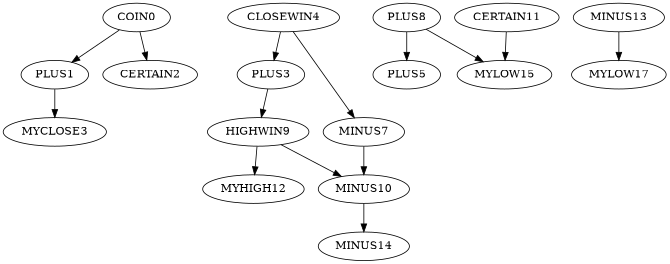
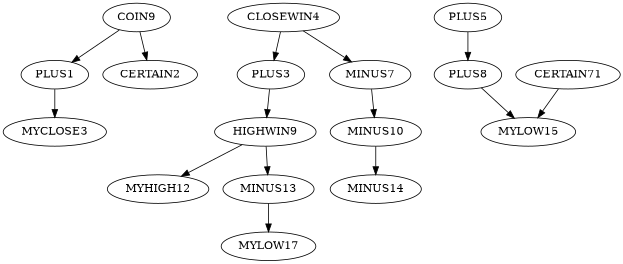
node "COIN0": label "COIN0" -> "COIN9"
node "CERTAIN11": label "CERTAIN11" -> "CERTAIN71"
edge "PLUS8" -> "PLUS5": reversed
edge "HIGHWIN9" -> "MINUS10": now "HIGHWIN9" -> "MINUS13"
